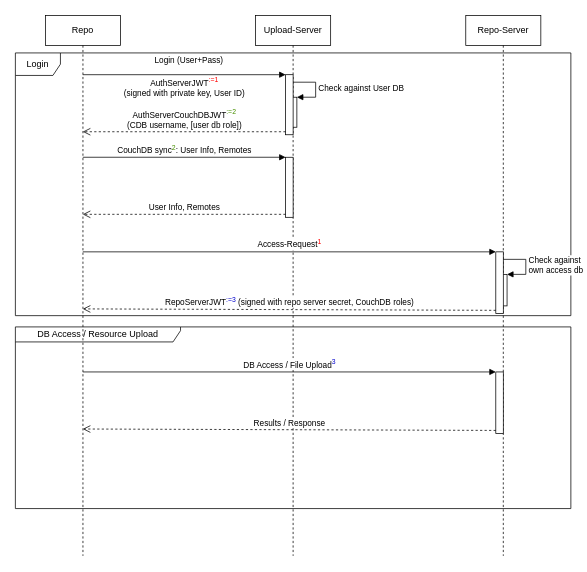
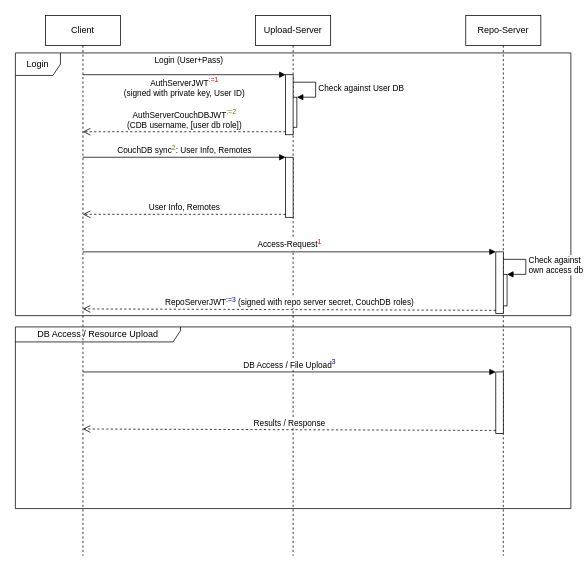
node "Repo": label "Repo" -> "Client"
